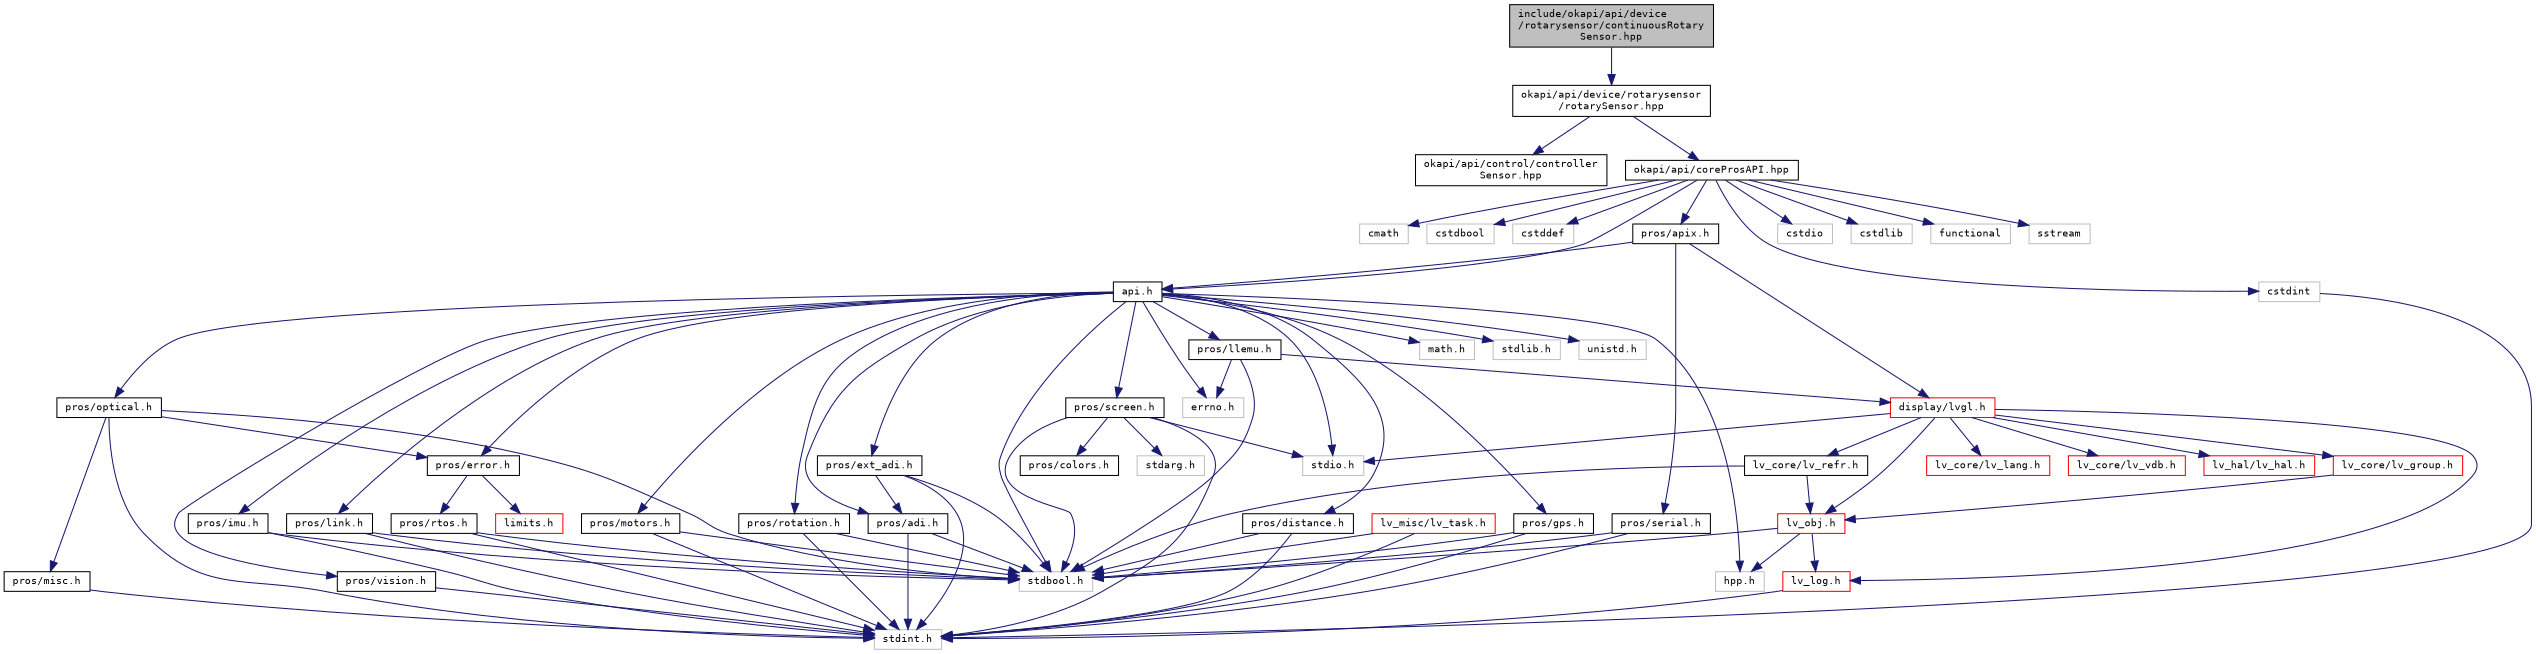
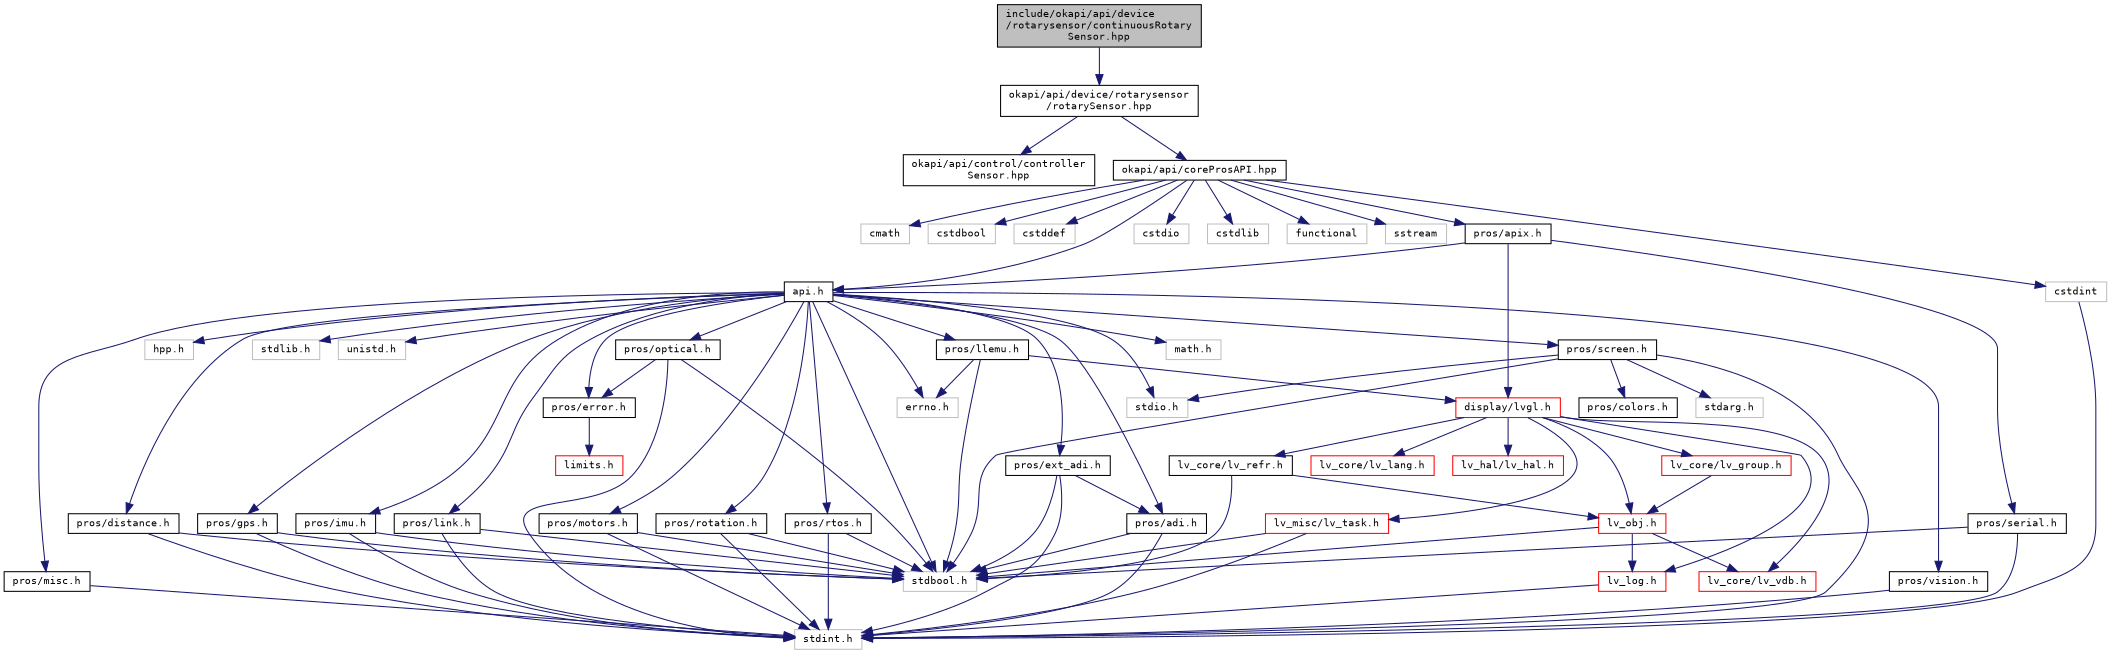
edge "display/lvgl.h" -> "stdio.h": now "display/lvgl.h" -> "lv_misc/lv_task.h"
edge "pros/optical.h" -> "pros/misc.h": now "api.h" -> "pros/misc.h"
edge "pros/error.h" -> "pros/rtos.h": now "api.h" -> "pros/rtos.h"
edge "lv_obj.h" -> "hpp.h": now "lv_obj.h" -> "lv_core/lv_vdb.h"
